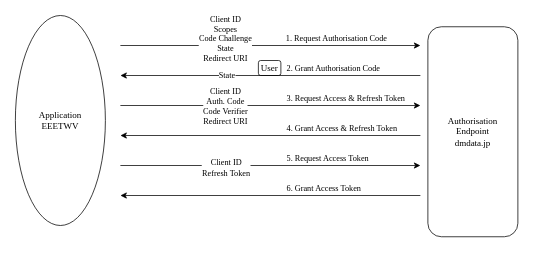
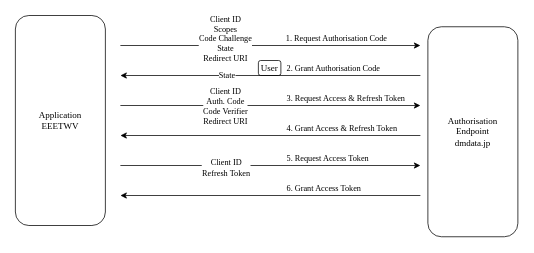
node "Application EEETWV": shape ellipse -> rounded rectangle
